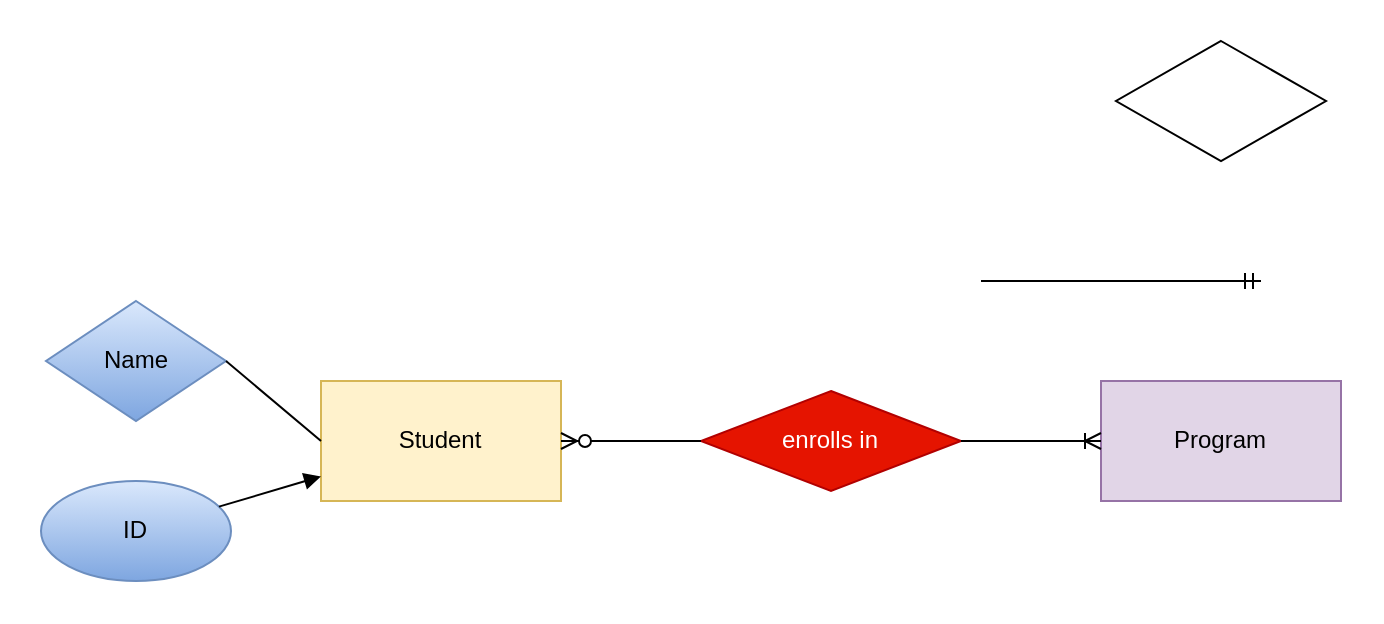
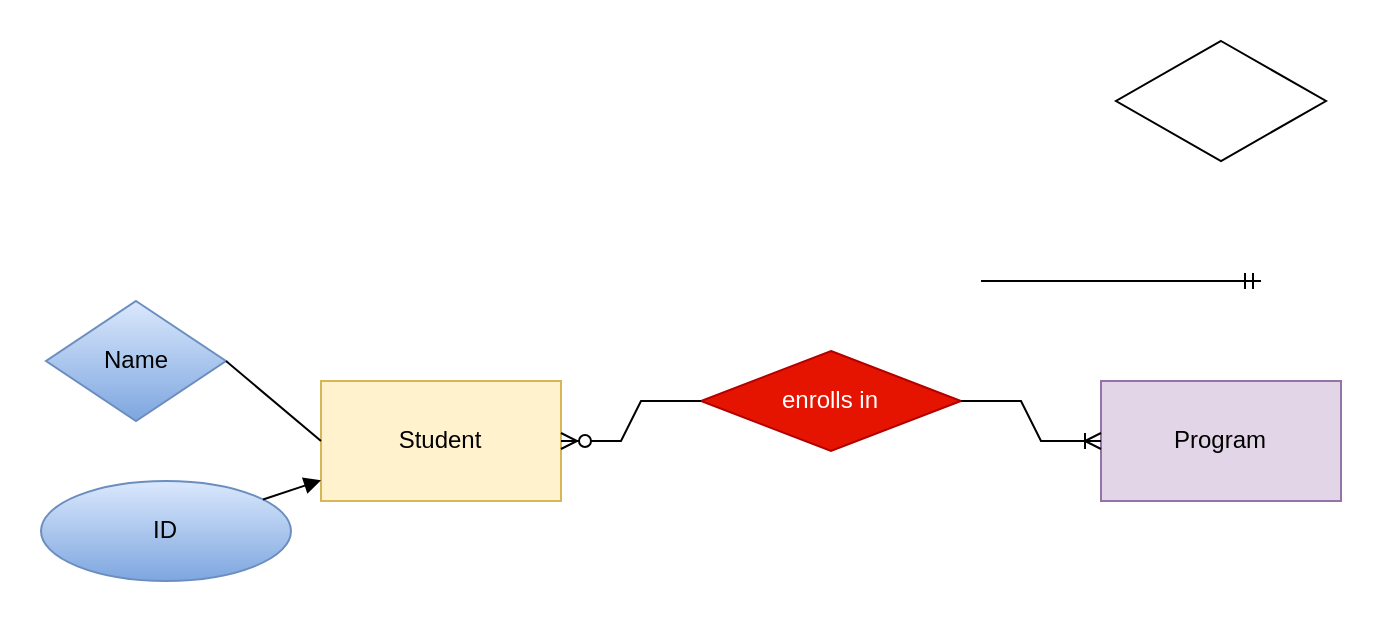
node "enrolls in": moved (831, 441) -> (831, 401)
node "ID": size 190x100 -> 250x100
